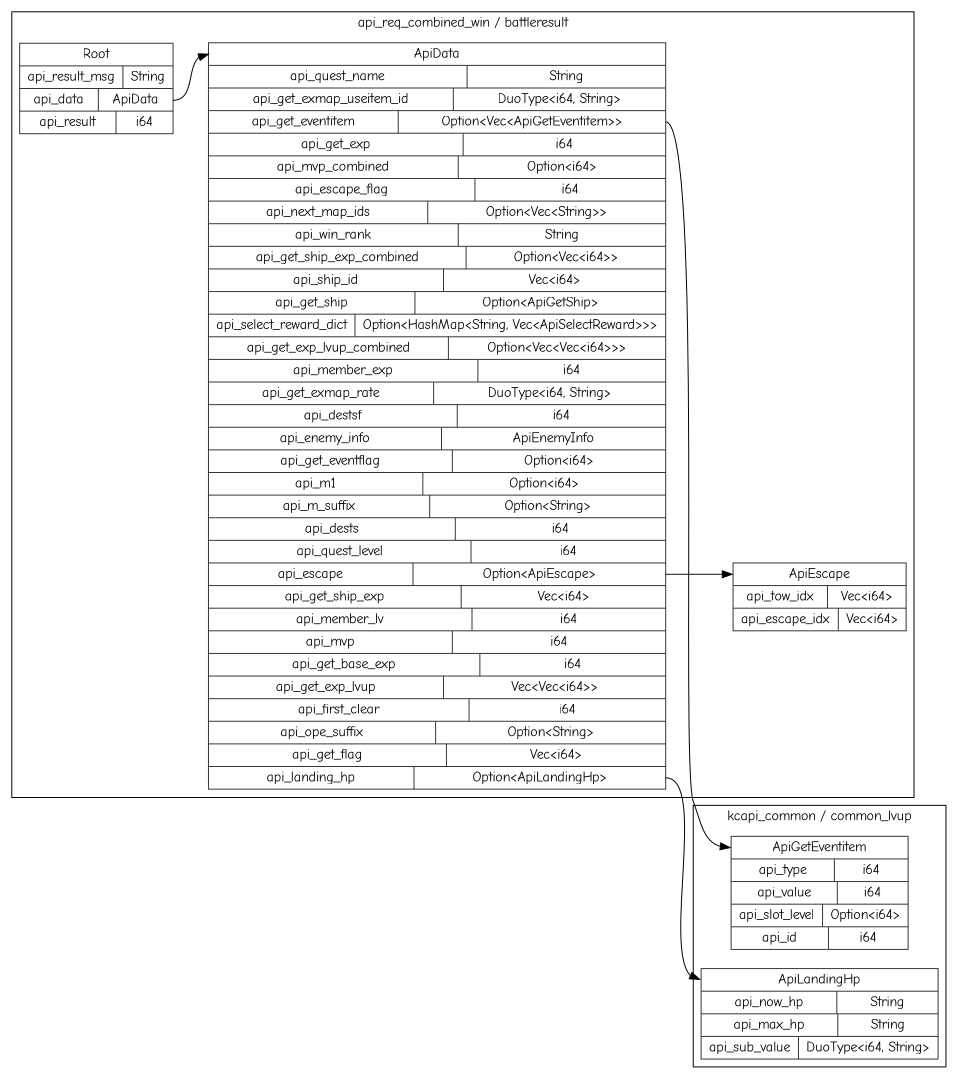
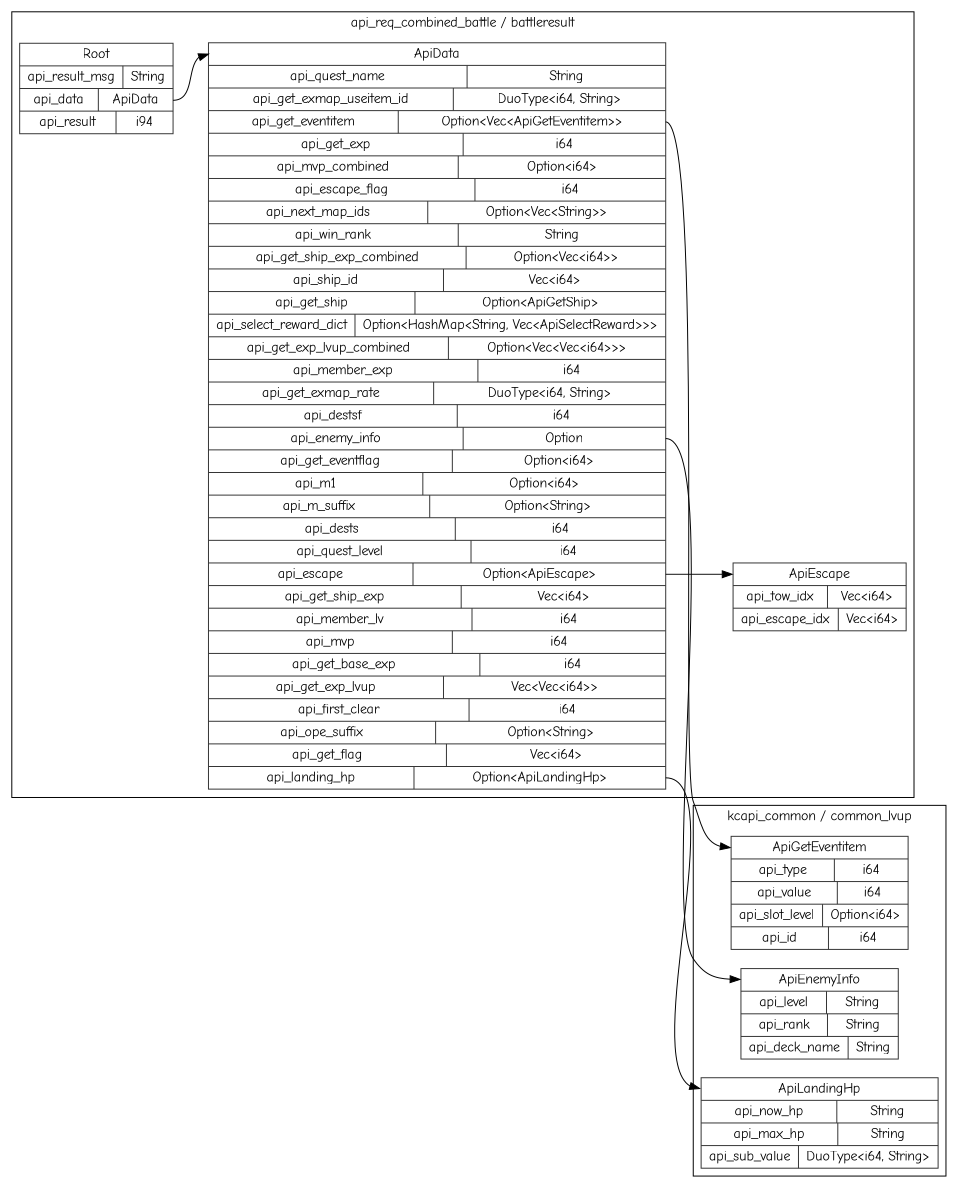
cluster "api_req_combined_win / battleresult": label "api_req_combined_win / battleresult" -> "api_req_combined_battle / battleresult"
node "Root": text "i64" -> "i94"
node "ApiData": text "ApiEnemyInfo" -> "Option"
node "ApiEnemyInfo": added
